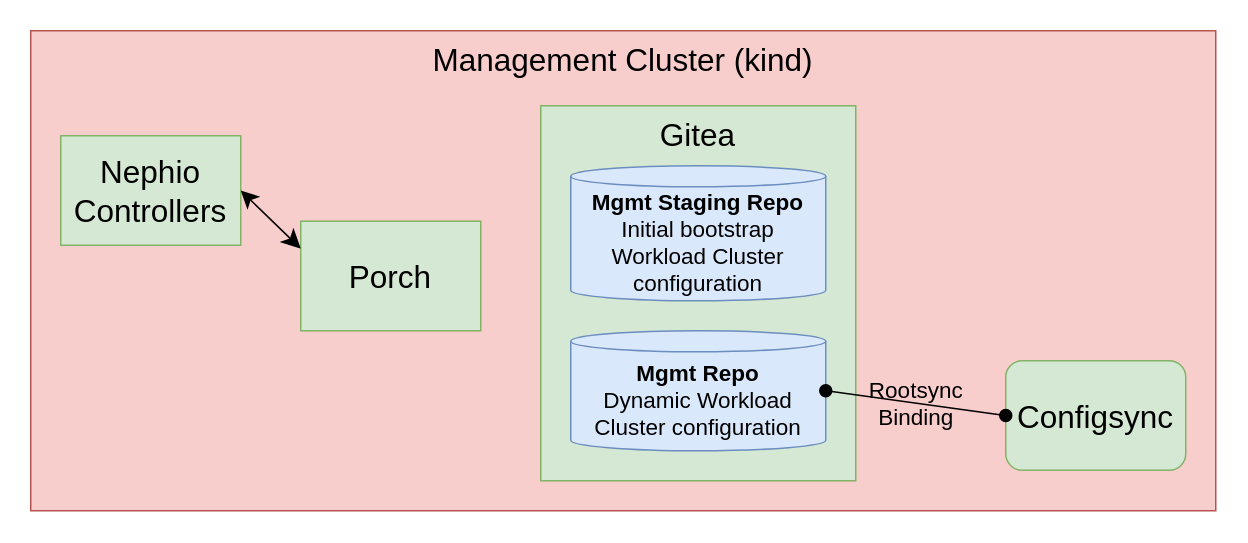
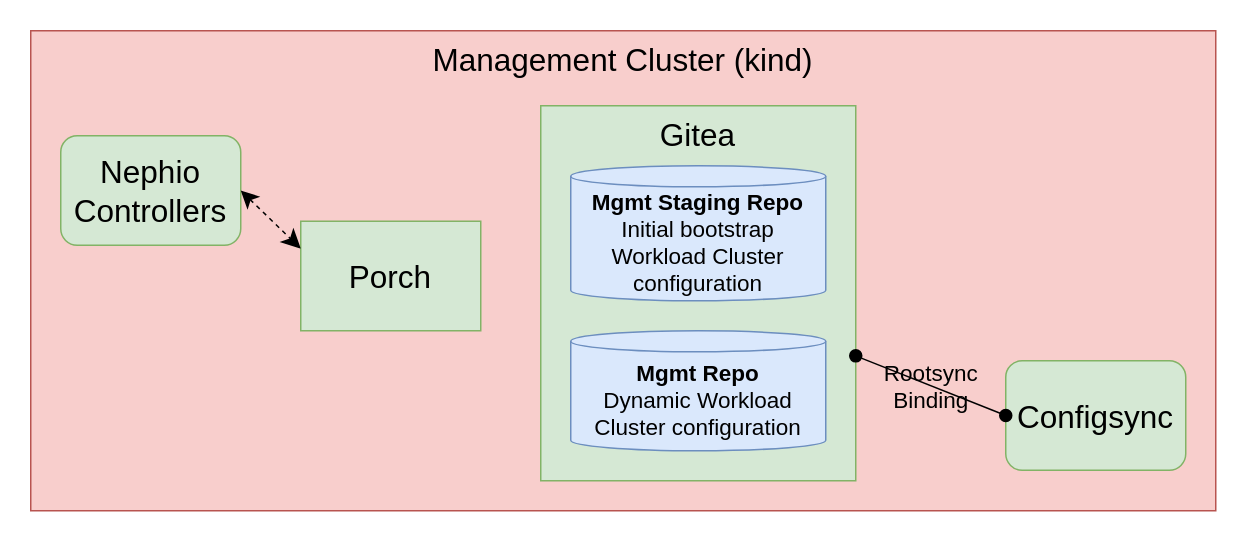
node "Nephio Controllers": shape rectangle -> rounded rectangle
edge "Nephio Controllers" -- "Porch": style solid -> dashed
edge "Mgmt Repo Dynamic Workload Cluster configuration" -- "Configsync": now "Gitea" -- "Configsync"
